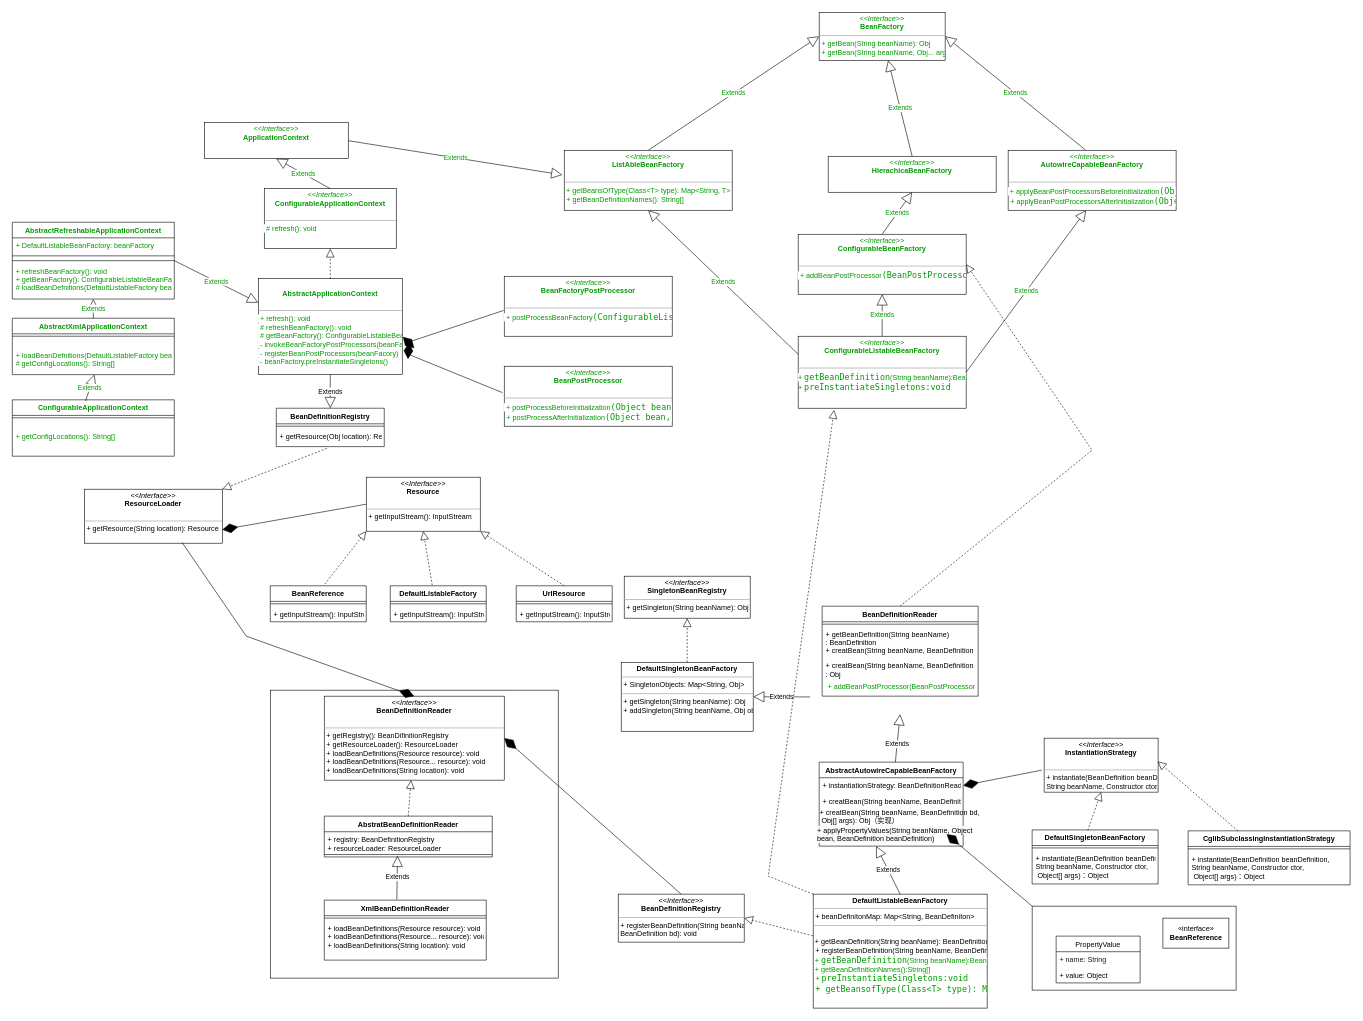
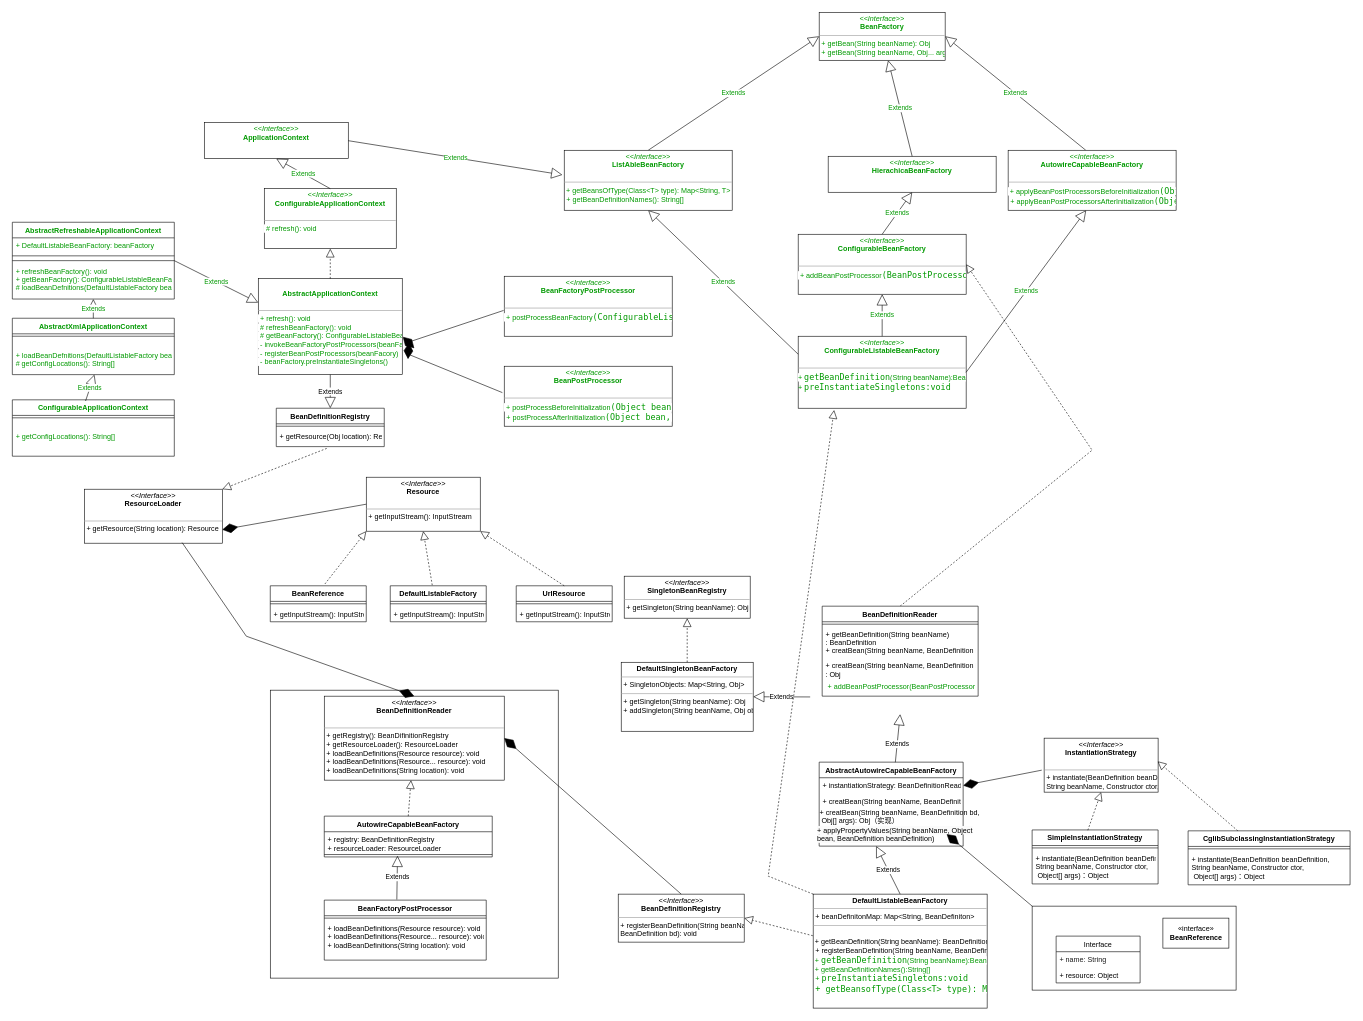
node "AbstratBeanDefinitionReader": label "AbstratBeanDefinitionReader" -> "AutowireCapableBeanFactory"
node "DefaultSingletonBeanFactory": label "DefaultSingletonBeanFactory" -> "SimpleInstantiationStrategy"
node "XmlBeanDefinitionReader": label "XmlBeanDefinitionReader" -> "BeanFactoryPostProcessor"
node "PropertyValue": label "PropertyValue" -> "Interface"
node "+ value: Object": label "+ value: Object" -> "+ resource: Object"
